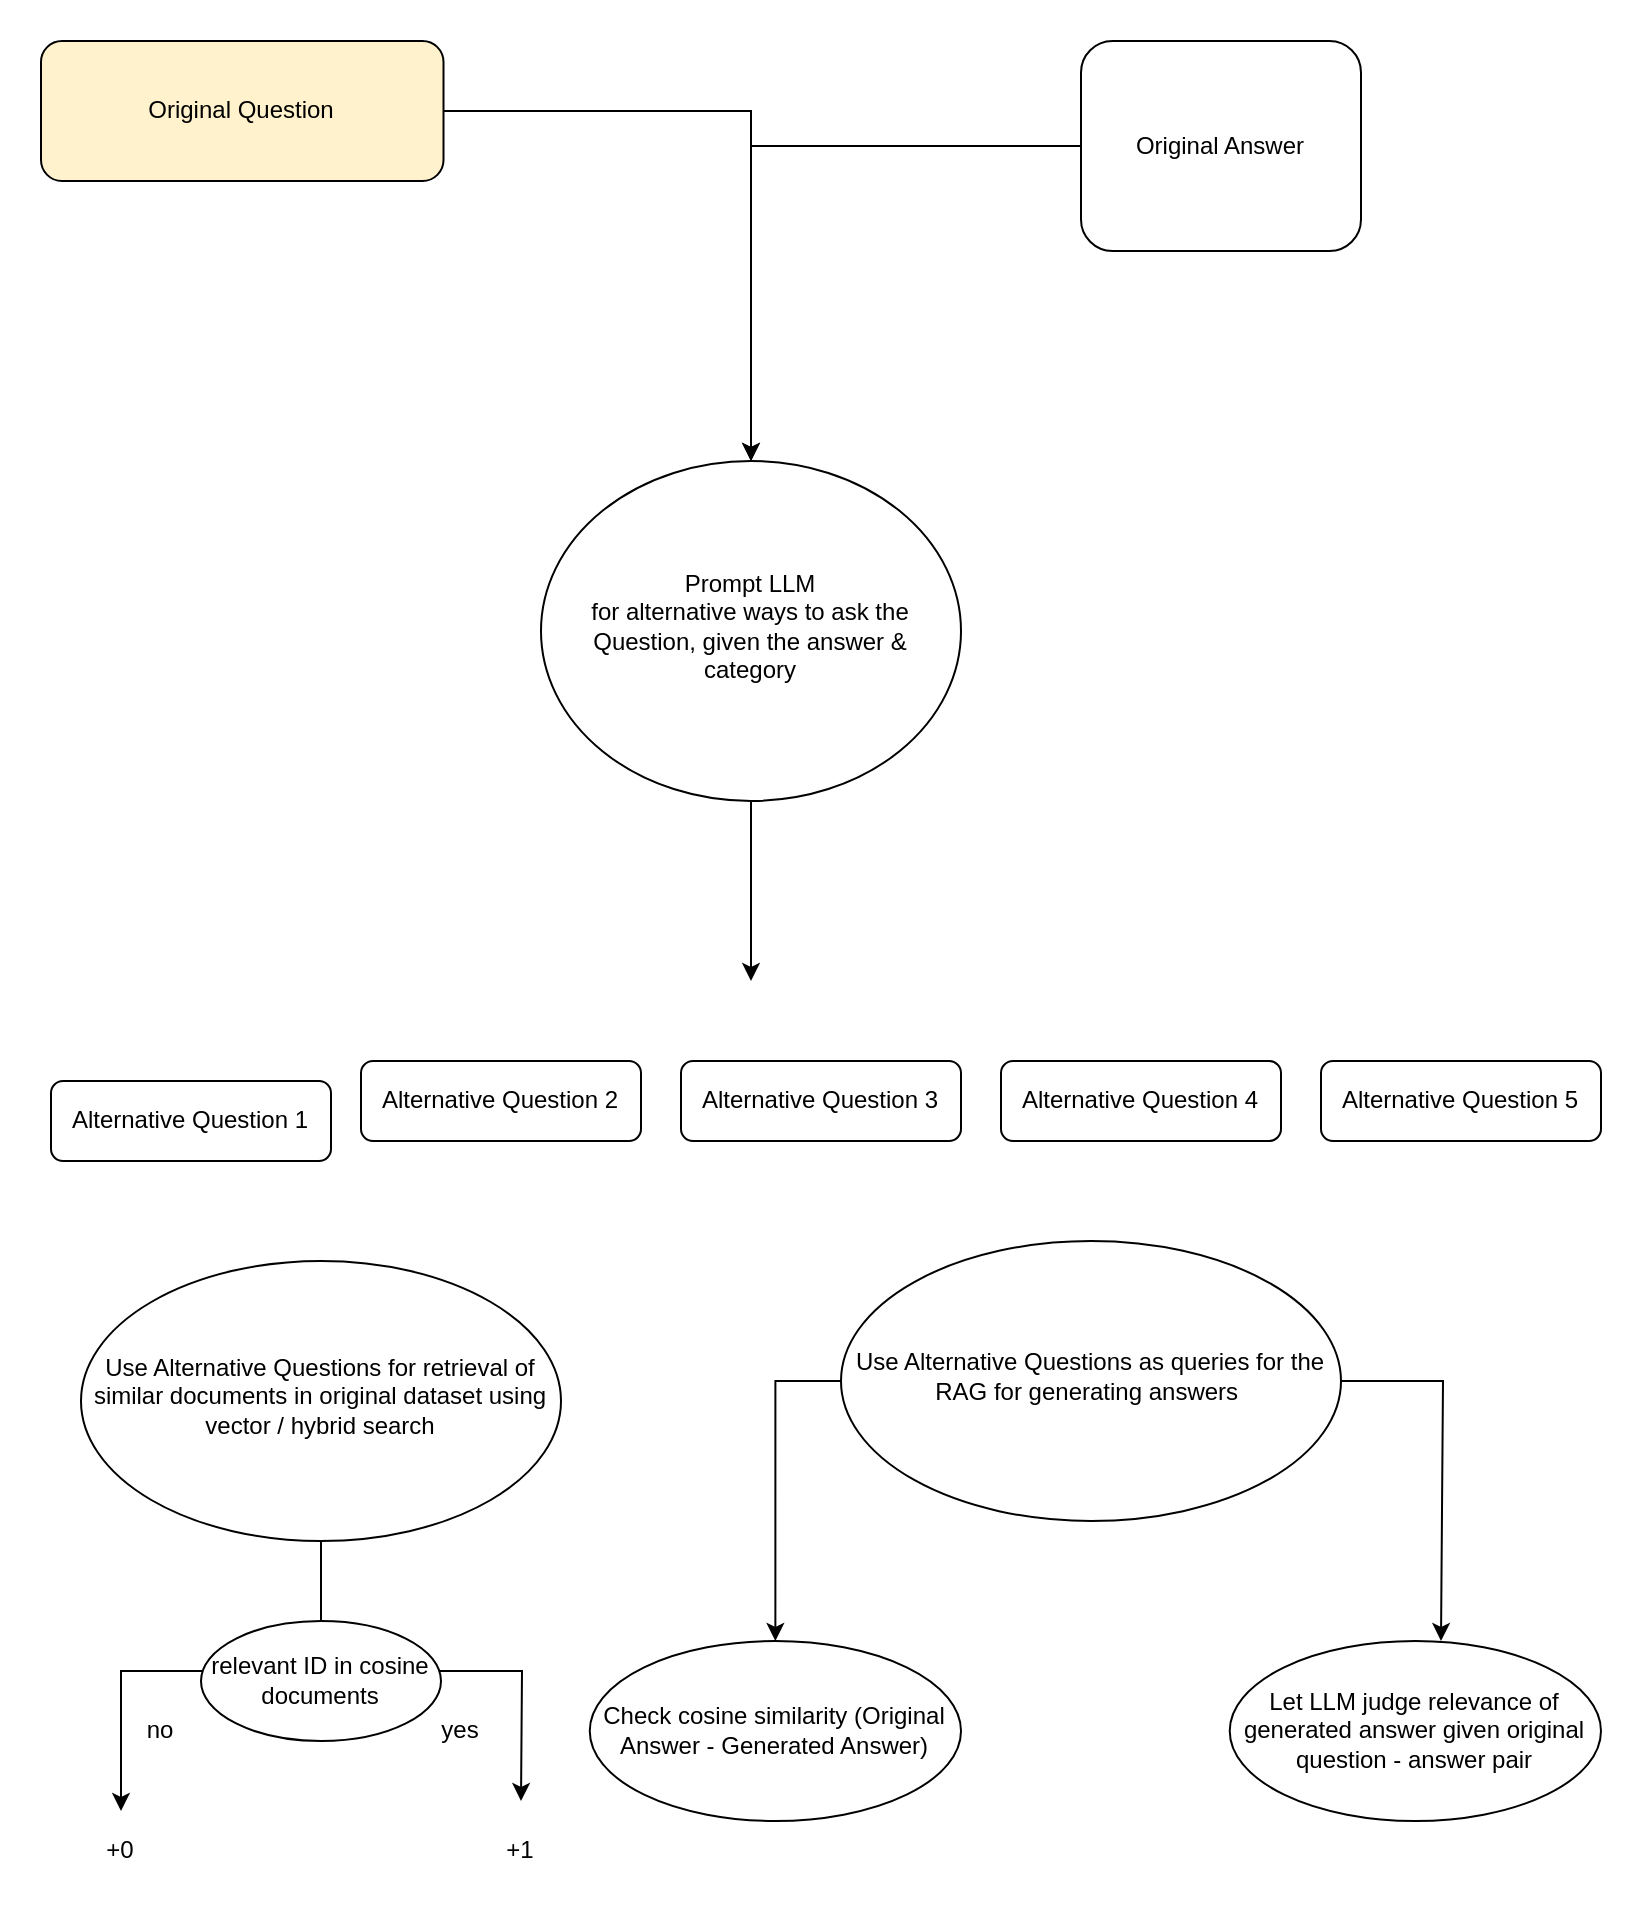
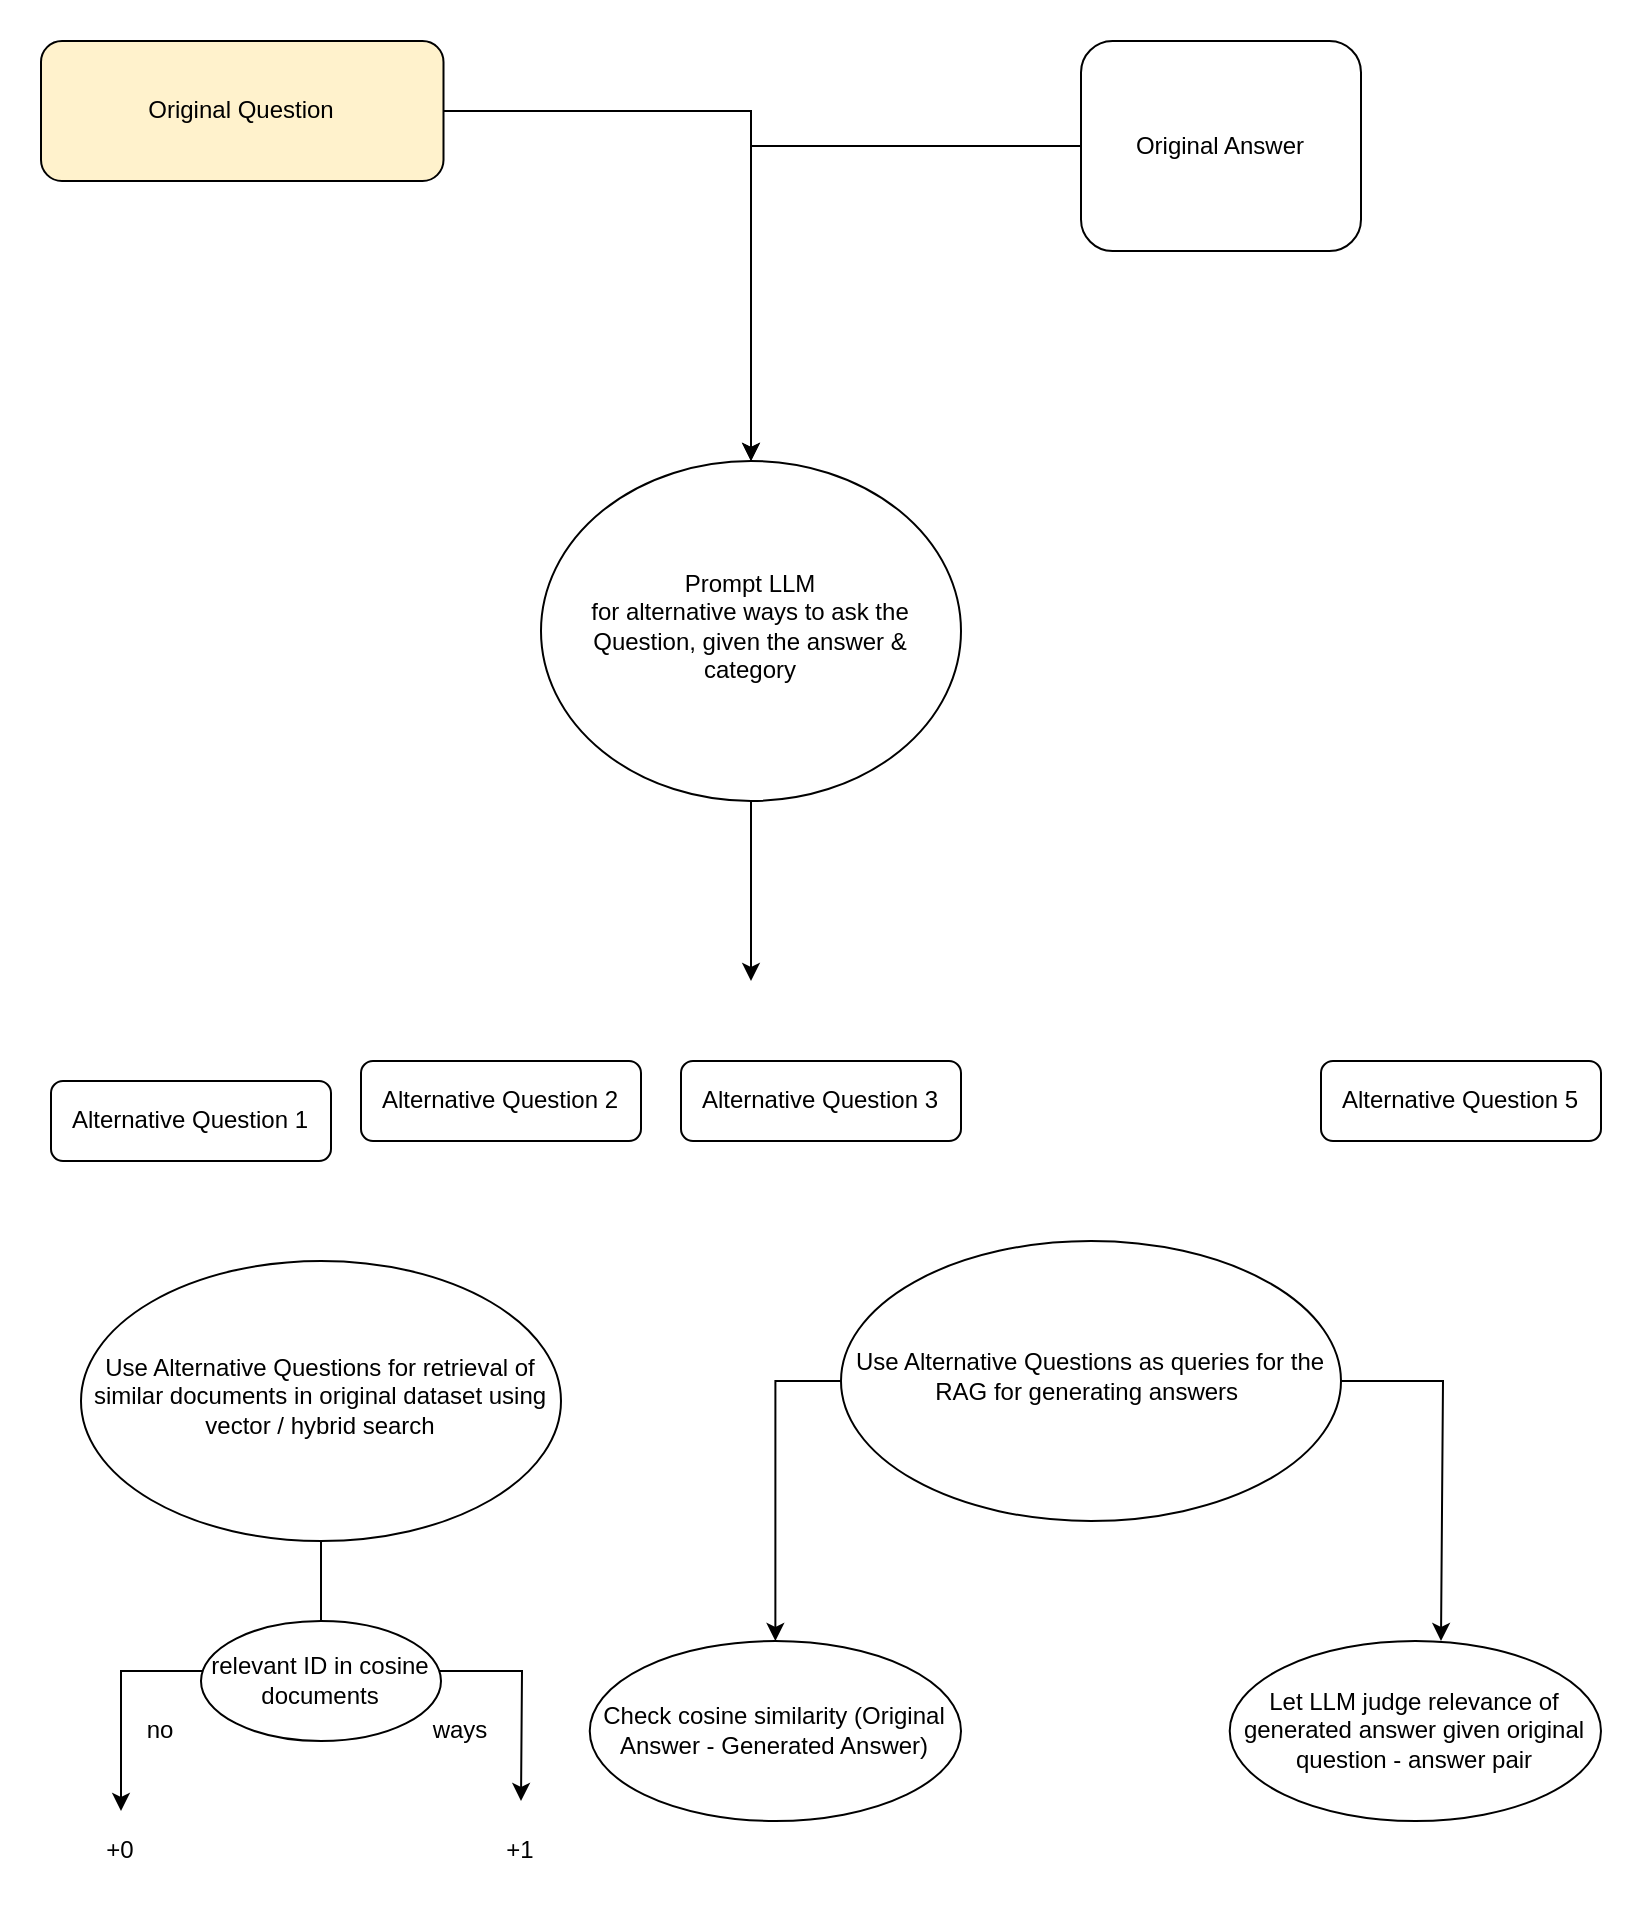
node "Alternative Question 4": removed
node "yes": label "yes" -> "ways"
